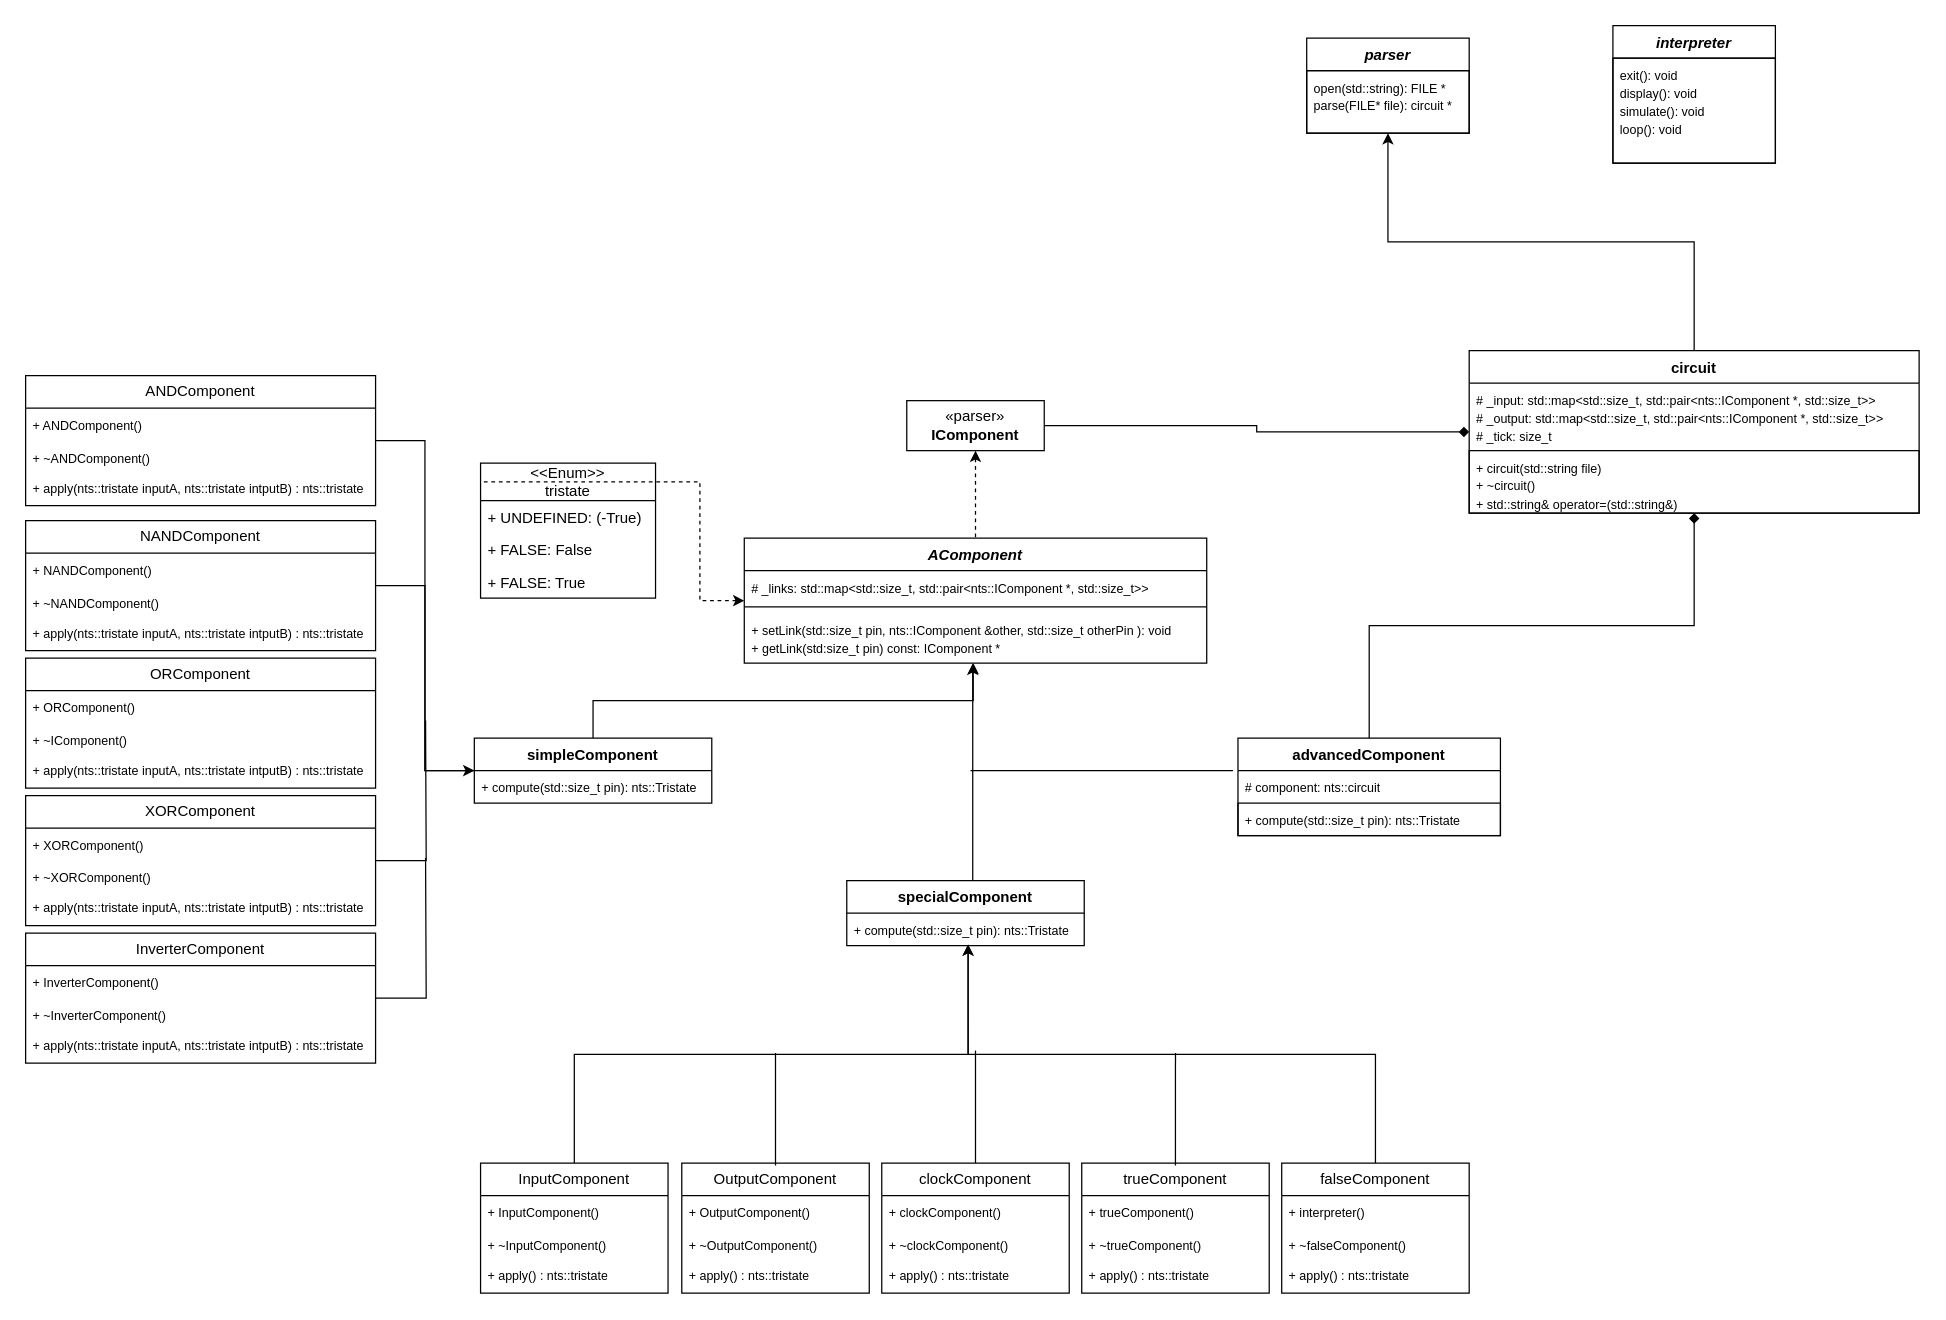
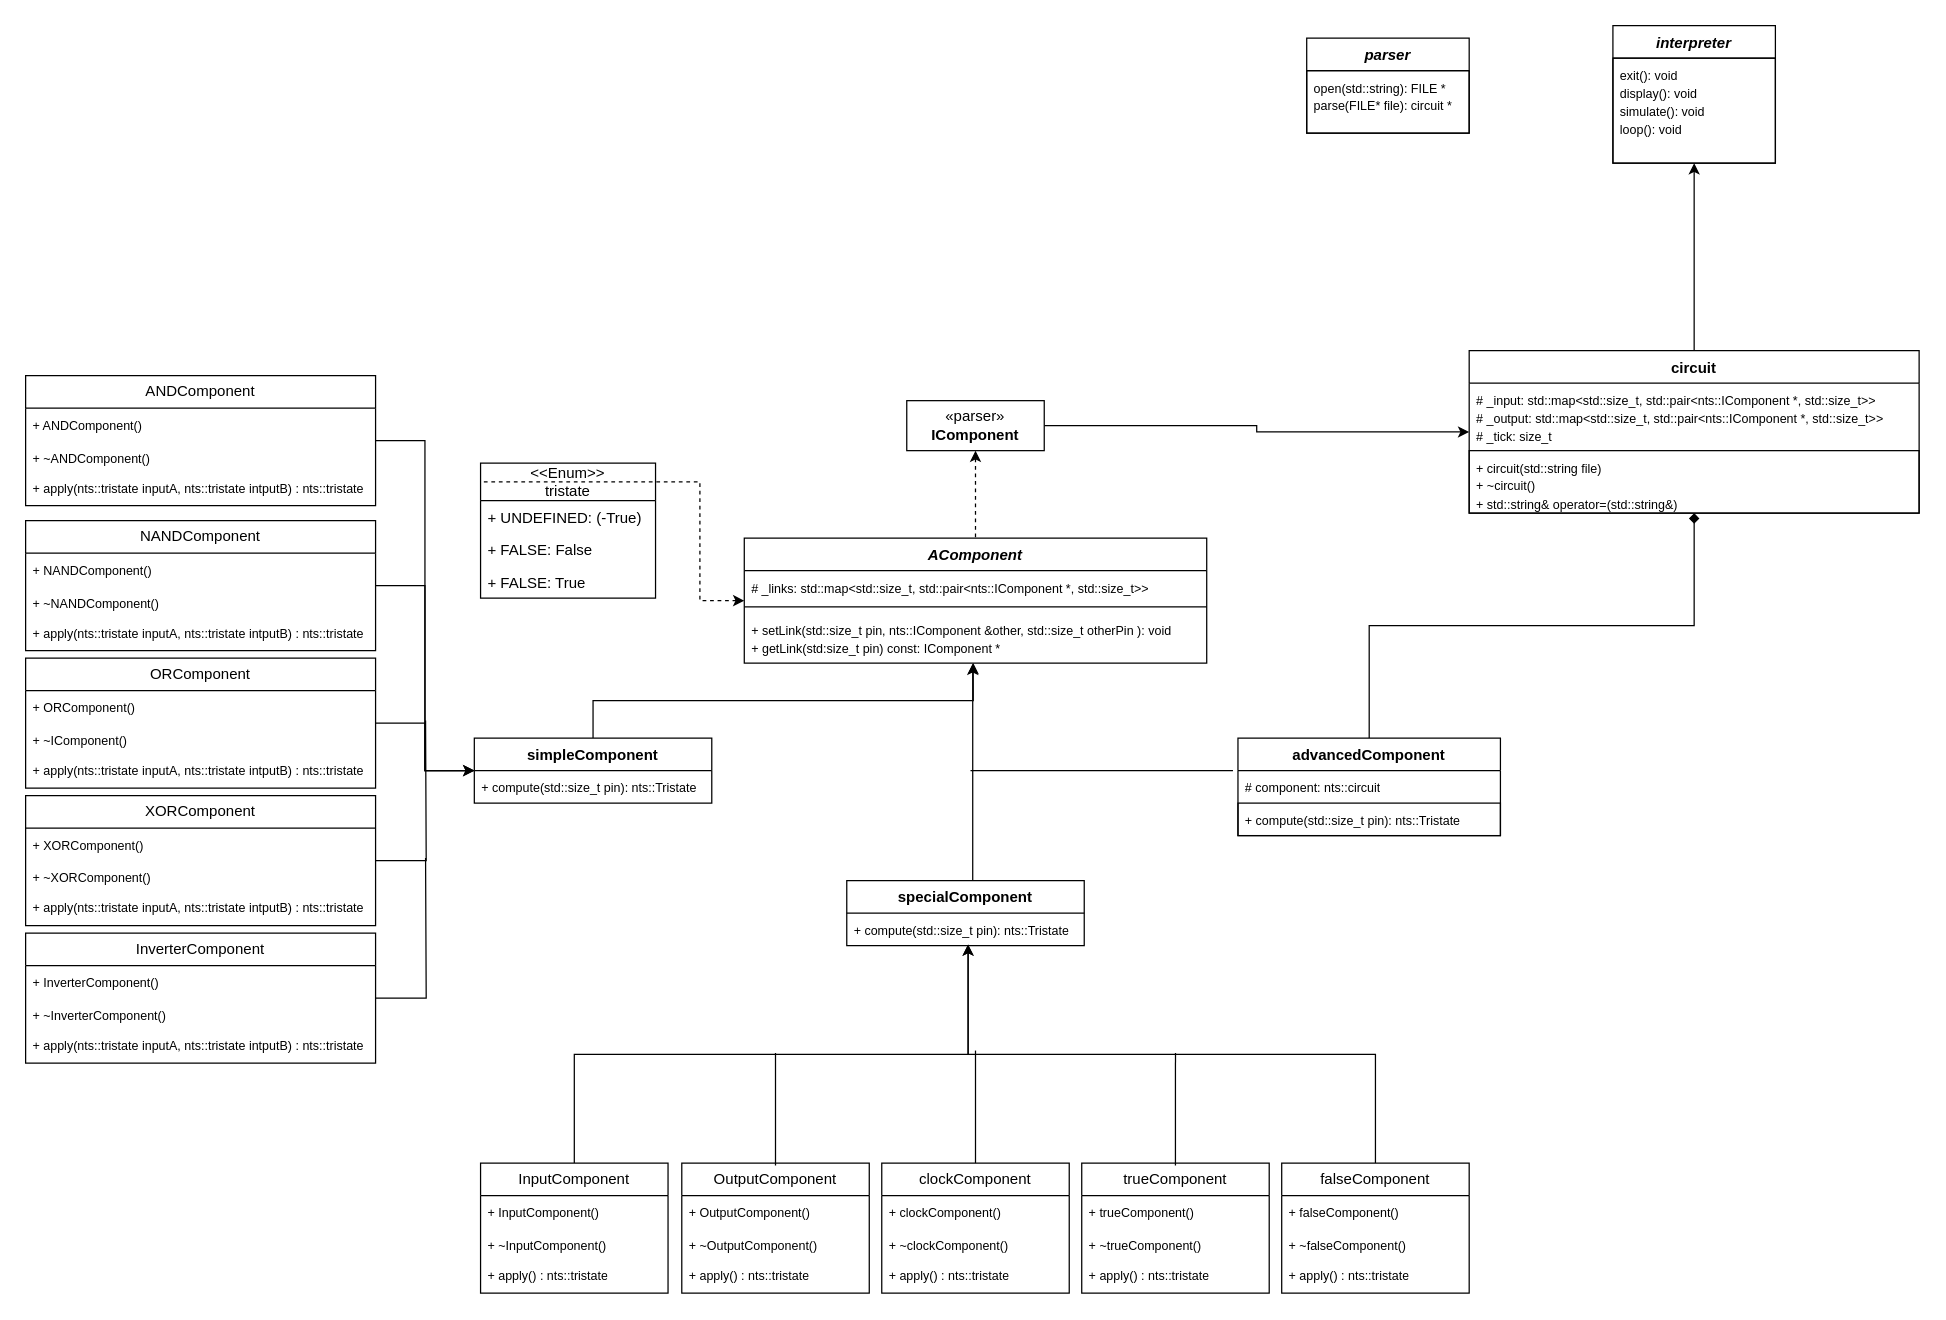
edge "circuit" -> "interpreter": added
edge "circuit" -> "parser": removed
edge "«parser» IComponent" -> "circuit": arrowhead diamond -> classic
edge "ORComponent" -> "simpleComponent": added
node "+ interpreter()": label "+ interpreter()" -> "+ falseComponent()"
